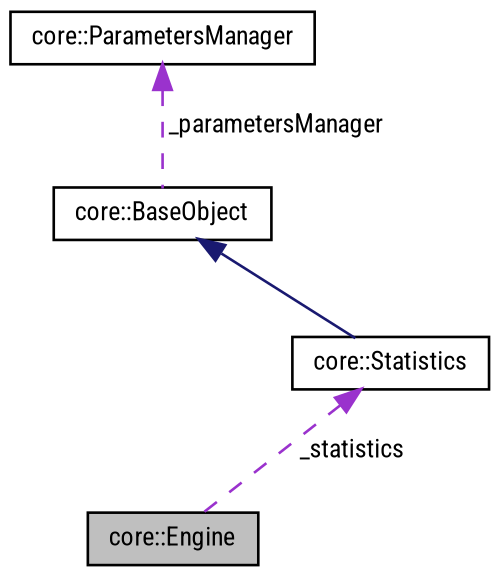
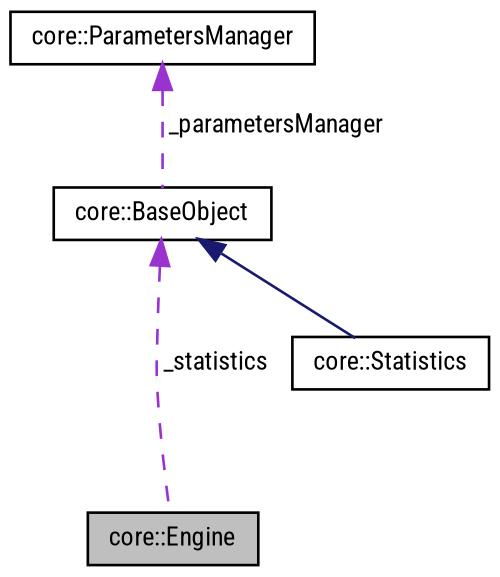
edge "core::Engine" -> "core::Statistics": now "core::Engine" -> "core::BaseObject"
